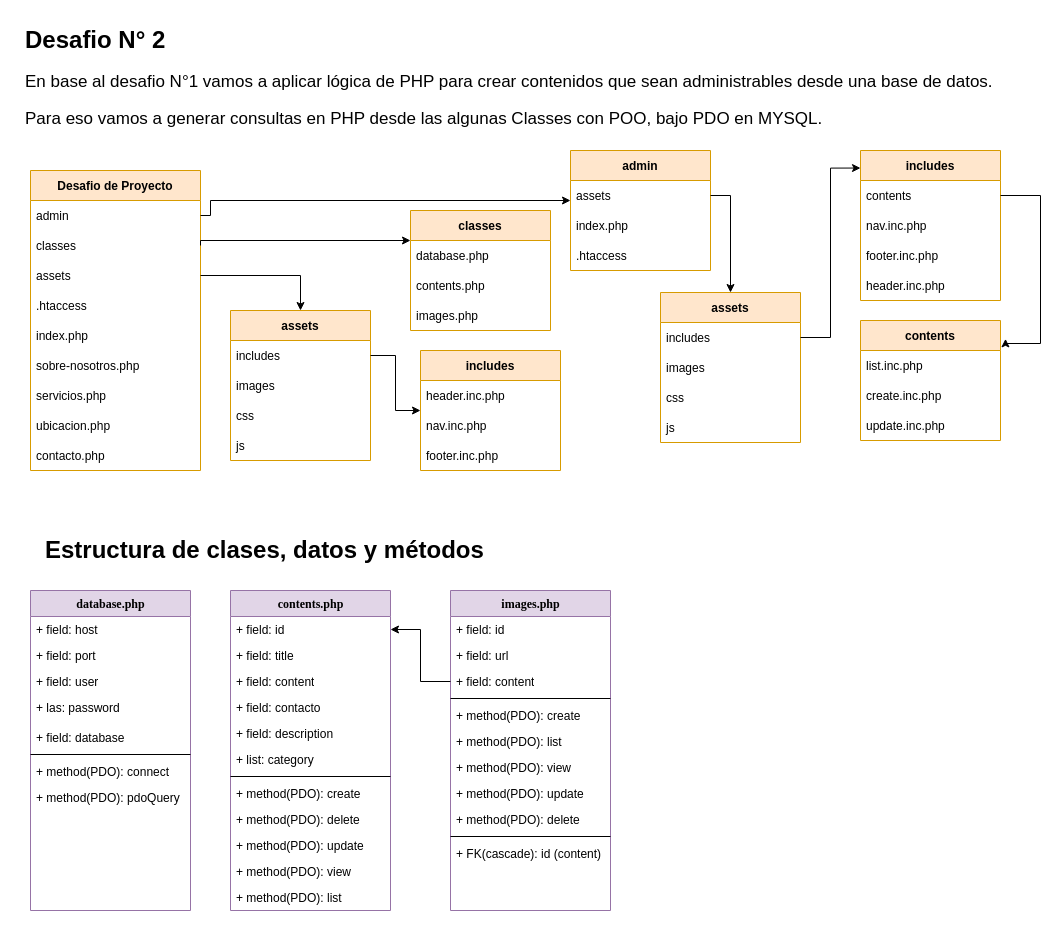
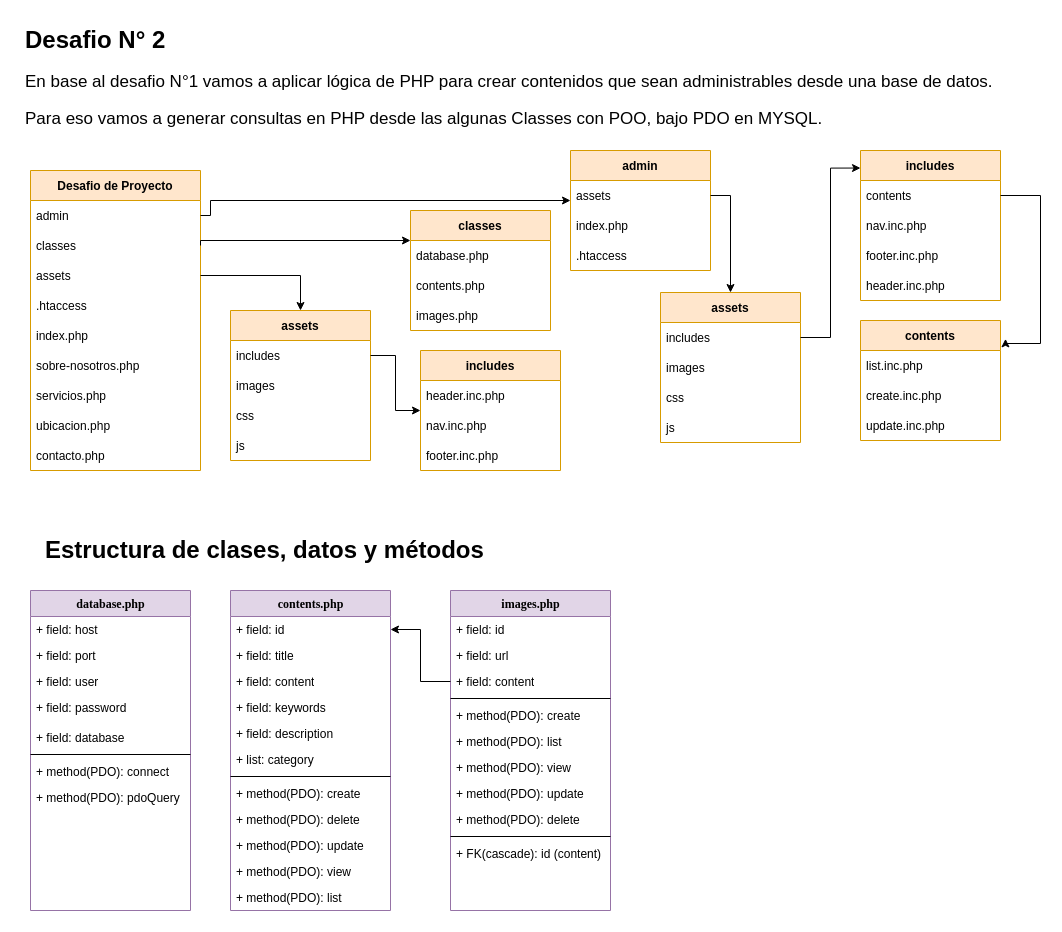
node "+ las: password": label "+ las: password" -> "+ field: password"
node "+ field: contacto": label "+ field: contacto" -> "+ field: keywords"
